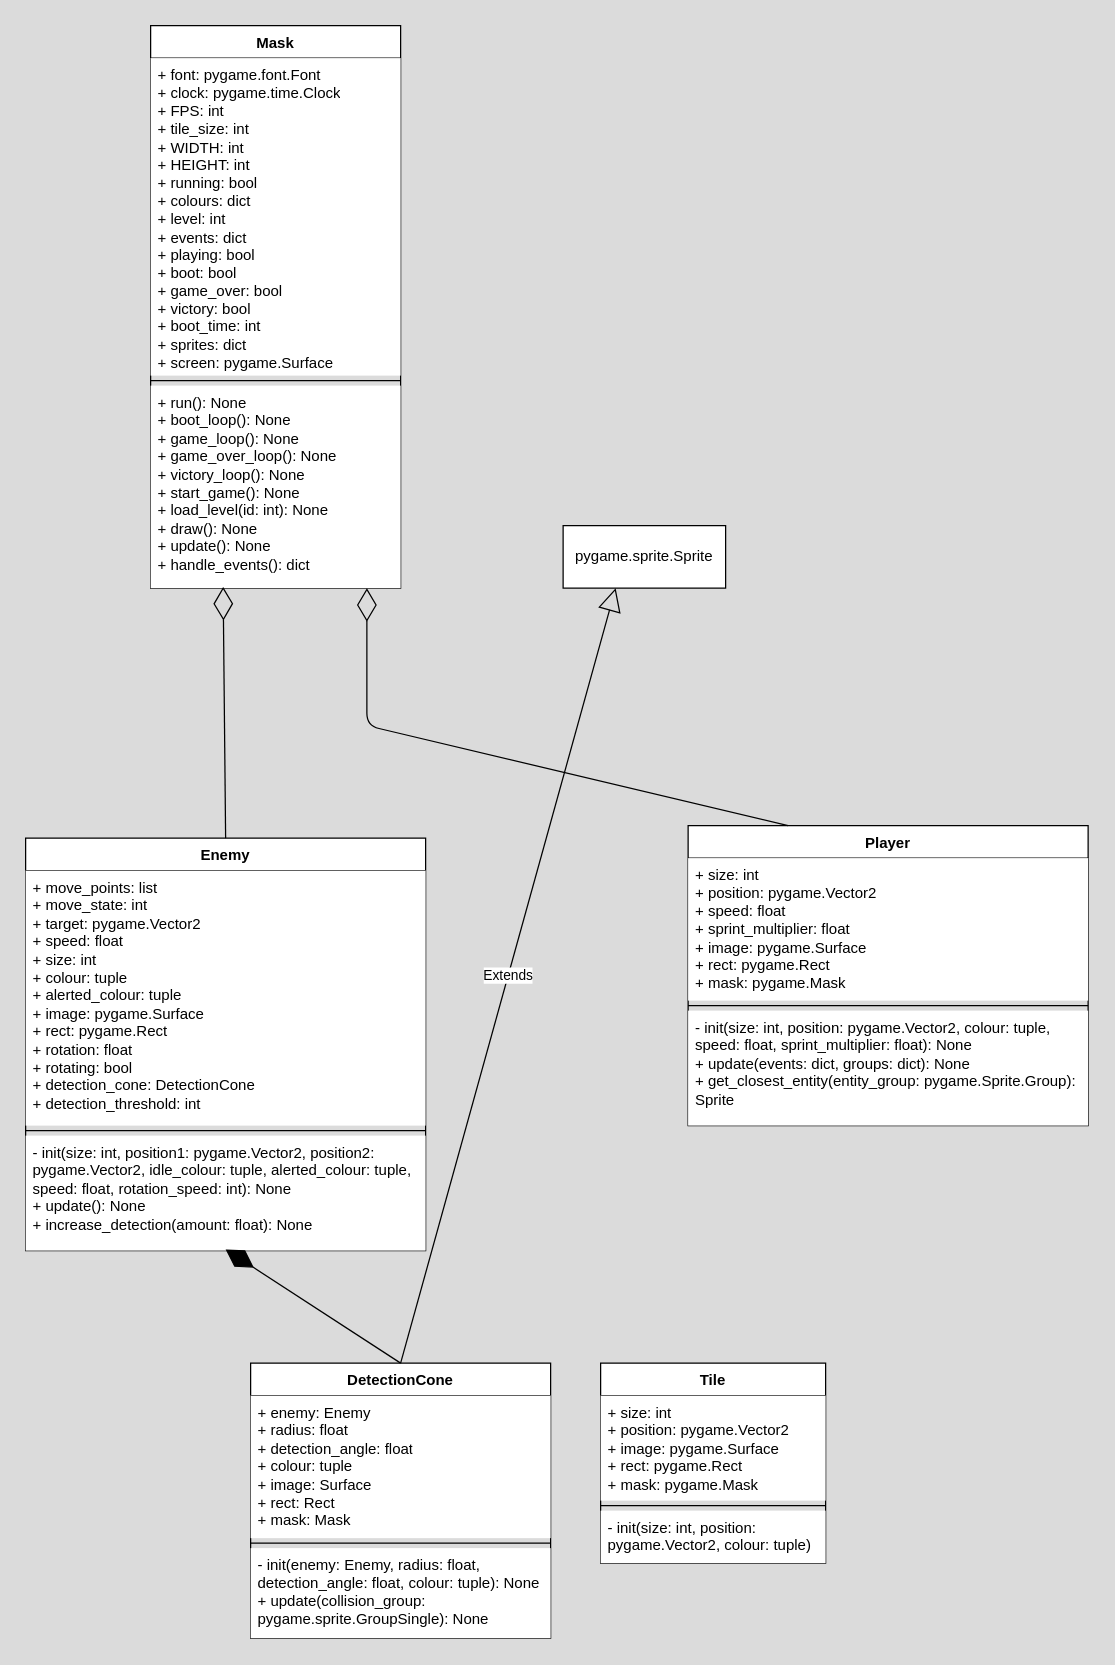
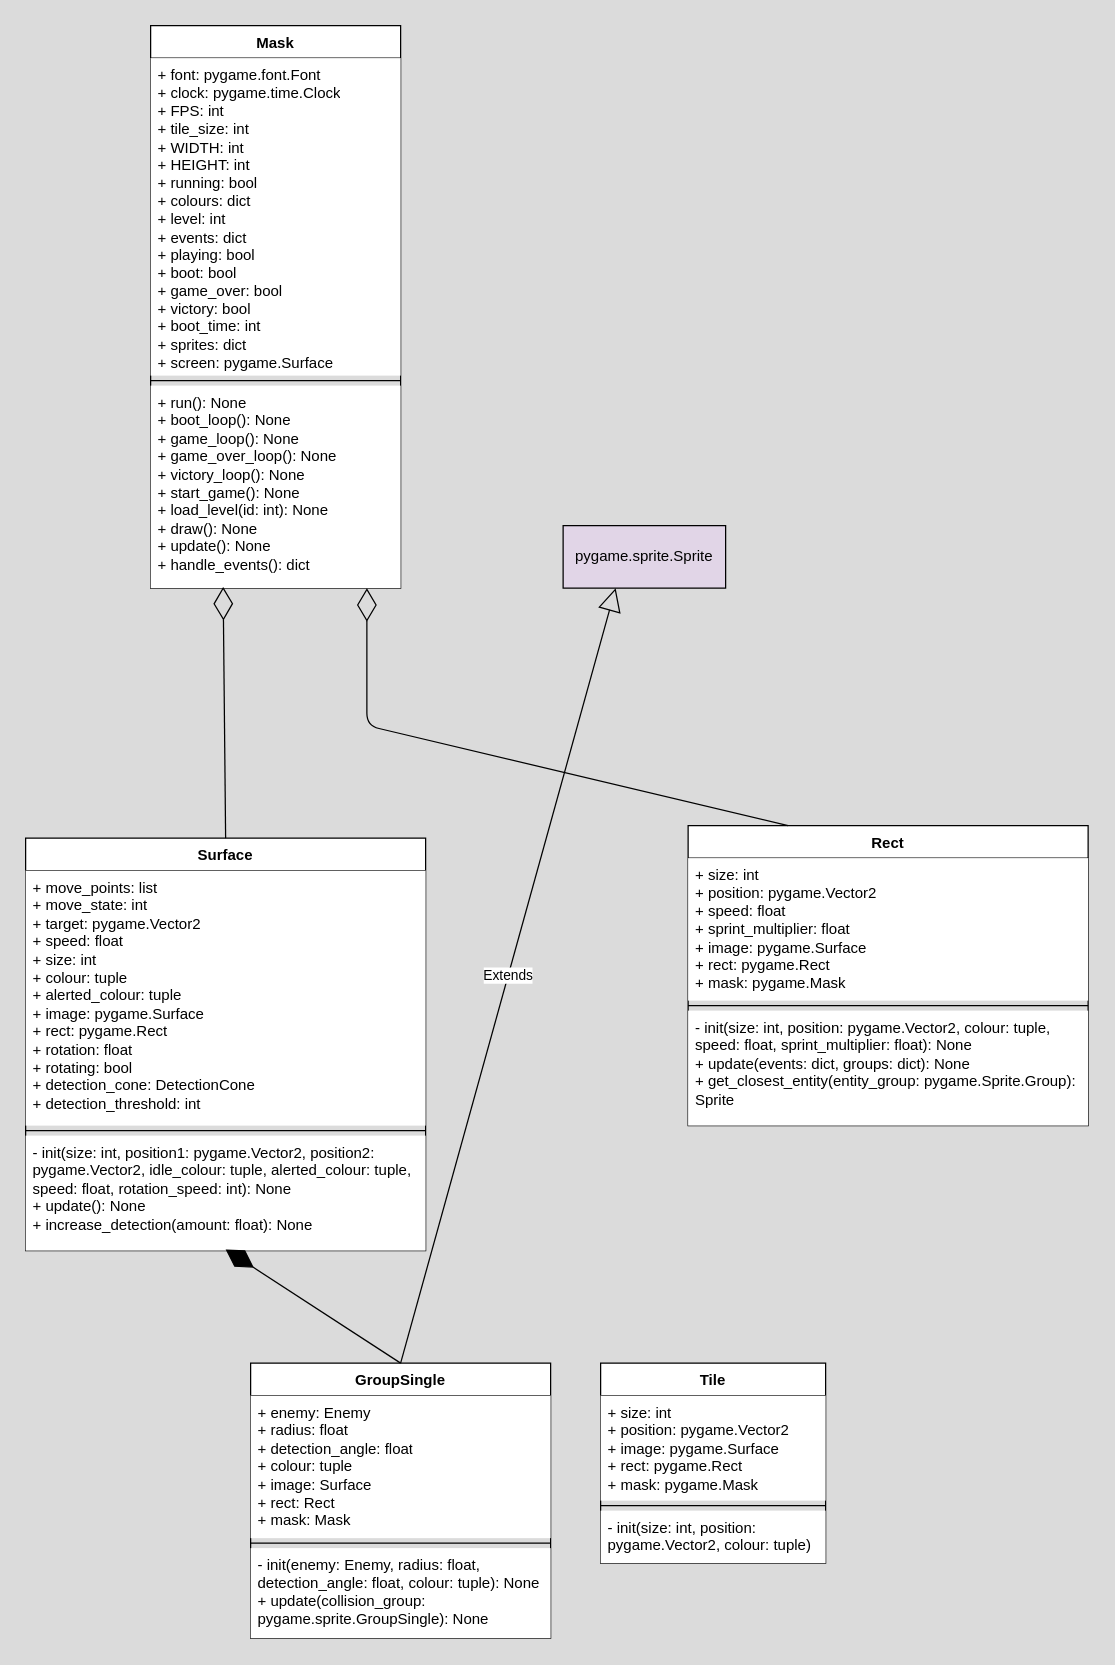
node "pygame.sprite.Sprite": fillcolor #ffffff -> #e1d5e7
node "Player": label "Player" -> "Rect"
node "Enemy": label "Enemy" -> "Surface"
node "DetectionCone": label "DetectionCone" -> "GroupSingle"
